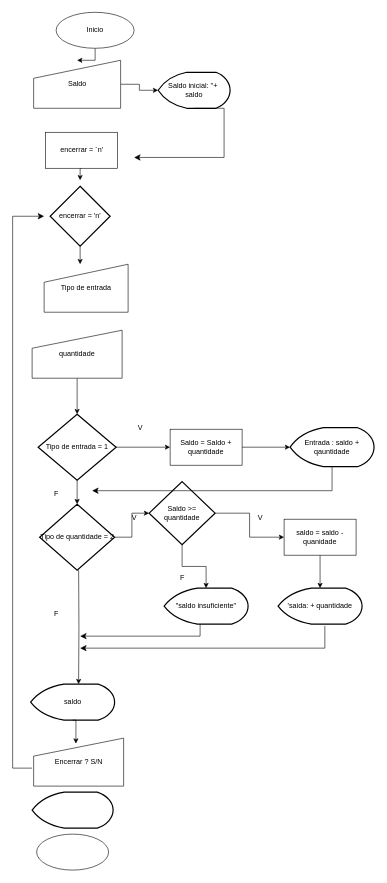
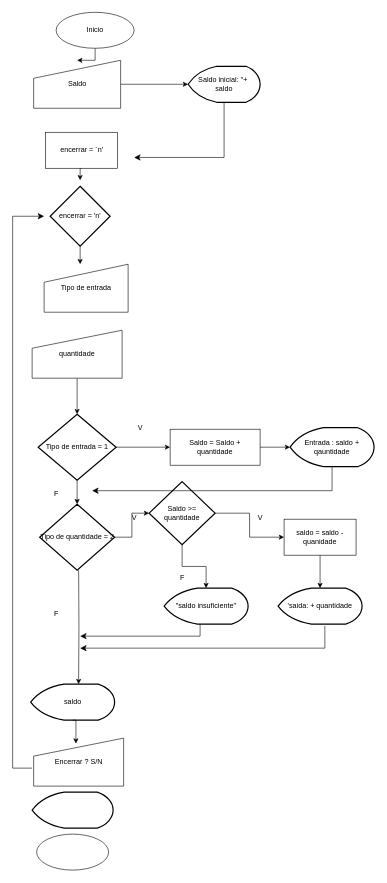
node "Saldo inicial: ''+ saldo": moved (194, 90) -> (224, 84)
node "Saldo = Saldo + quantidade": size 72x36 -> 90x36
